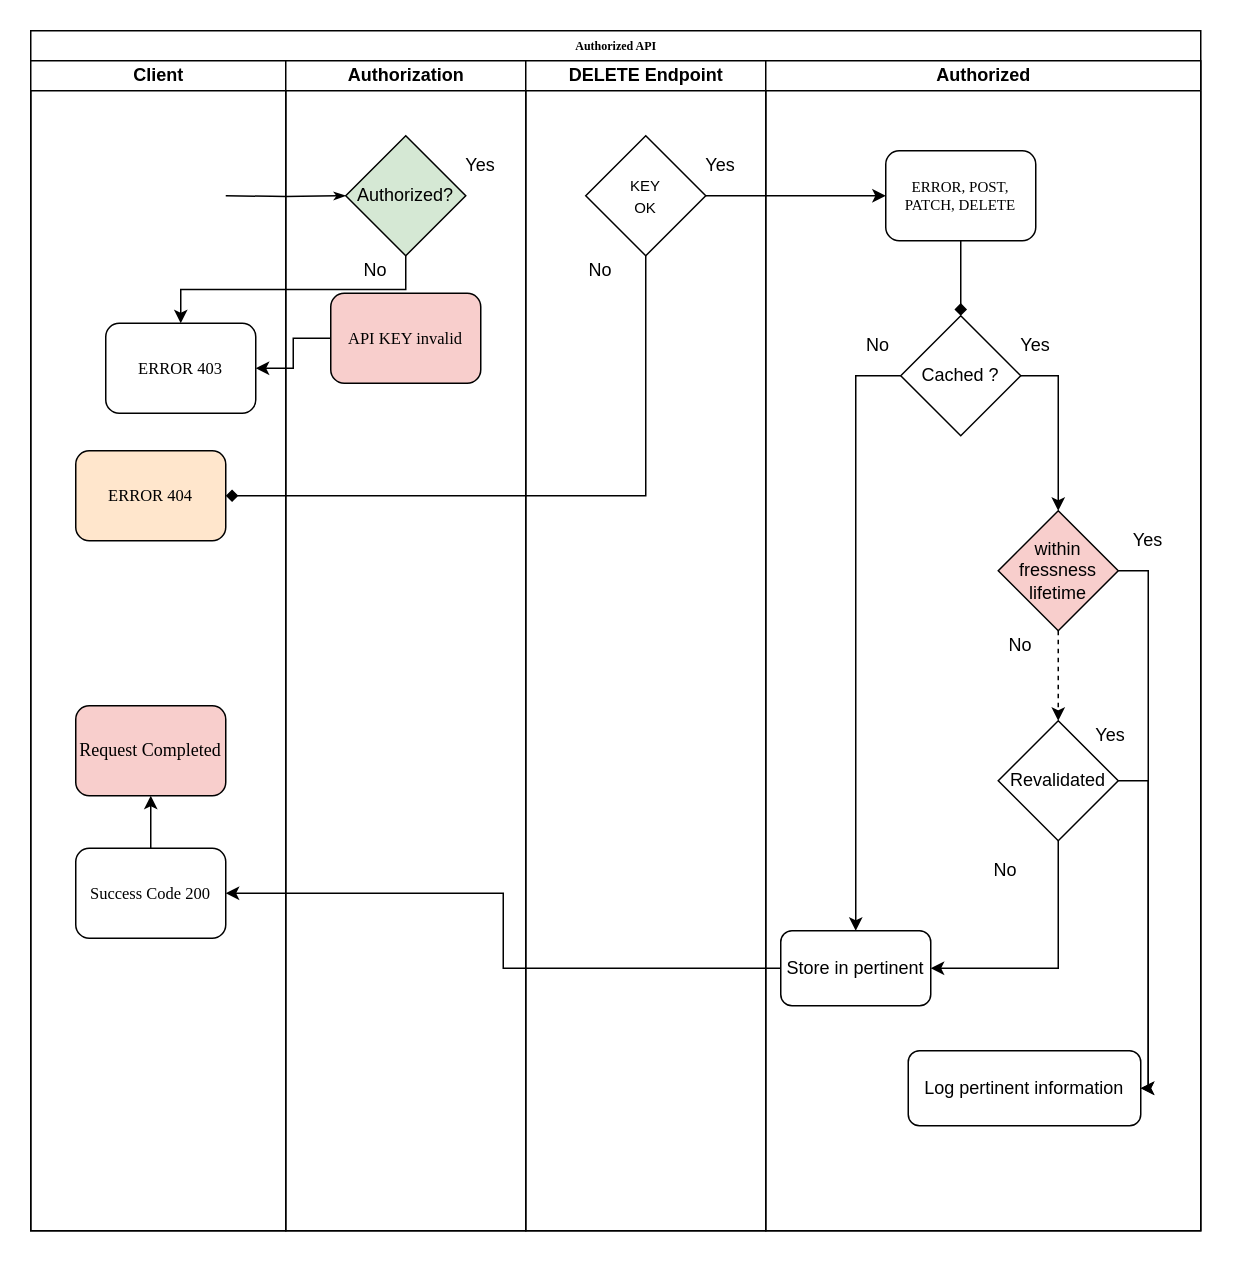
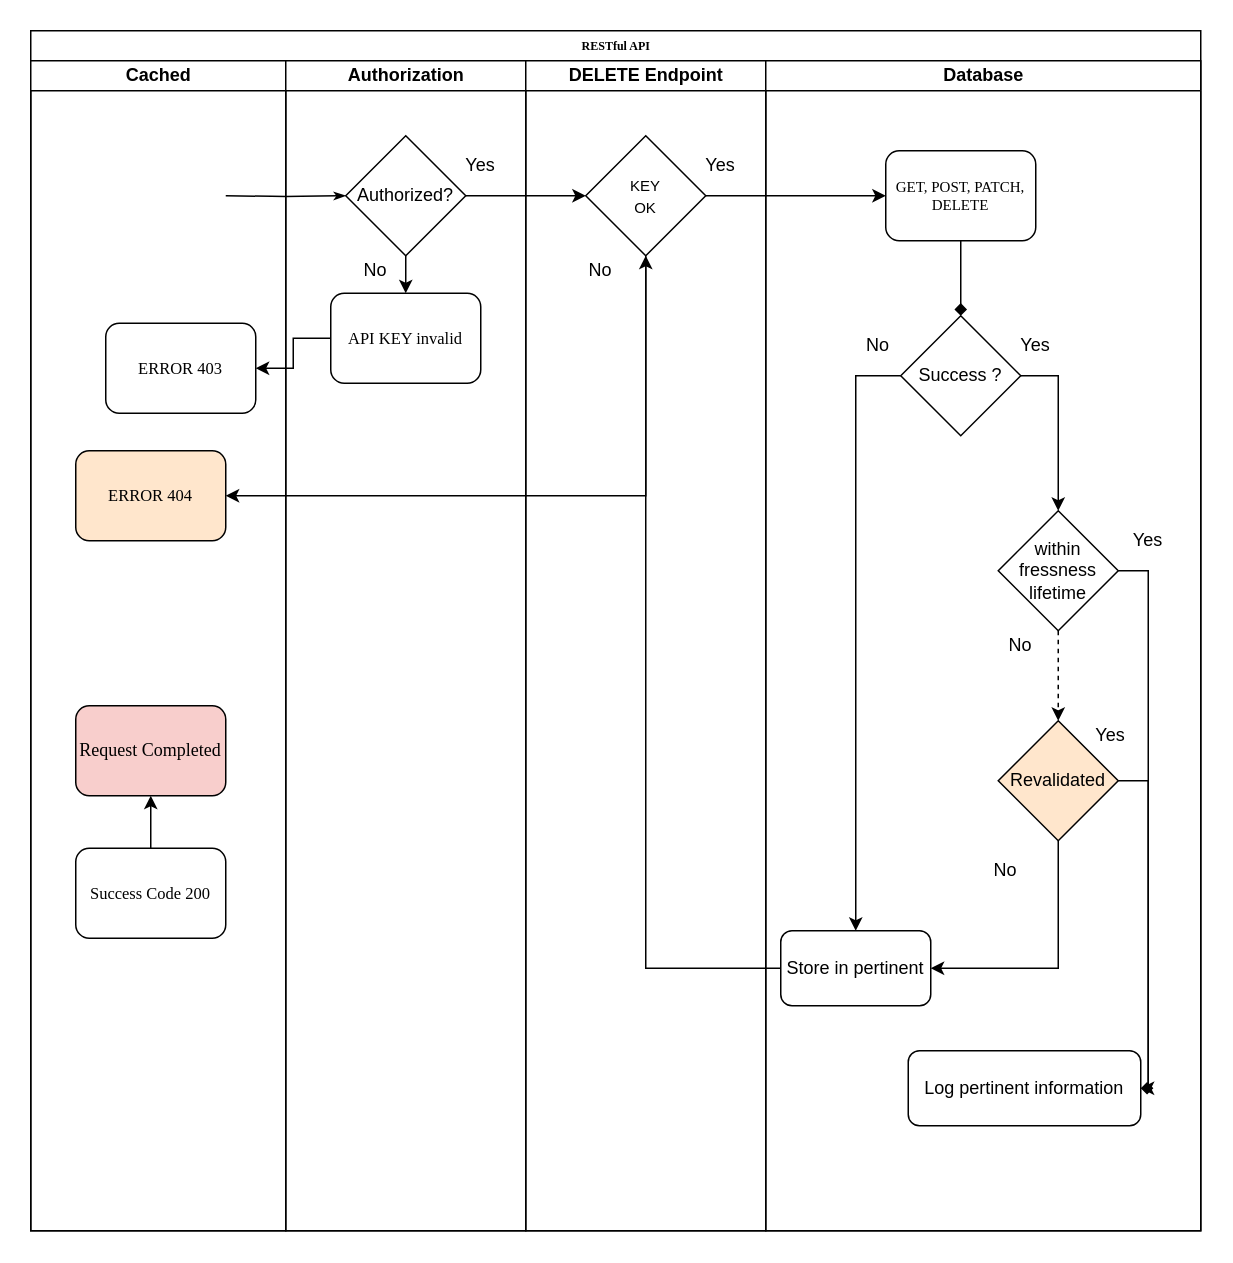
node "Authorized API": label "Authorized API" -> "RESTful API"
node "Client": label "Client" -> "Cached"
node "Authorized": label "Authorized" -> "Database"
node "Authorized?": fillcolor #d5e8d4 -> #ffffff
edge "Authorized?" -> "KEY OK": added
node "ERROR, POST, PATCH, DELETE": label "ERROR, POST, PATCH, DELETE" -> "GET, POST, PATCH, DELETE"
edge "Authorized?" -> "ERROR 403": now "Authorized?" -> "API KEY invalid"
node "API KEY invalid": fillcolor #f8cecc -> #ffffff
node "Cached ?": label "Cached ?" -> "Success ?"
edge "KEY OK" -> "ERROR 404": arrowhead diamond -> classic
node "within fressness lifetime": fillcolor #f8cecc -> #ffffff
node "Revalidated": fillcolor #ffffff -> #ffe6cc
edge "Revalidated" -> "Log pertinent information": arrowhead classic -> diamond
edge "Store in pertinent" -> "Success Code 200": now "Store in pertinent" -> "KEY OK"
